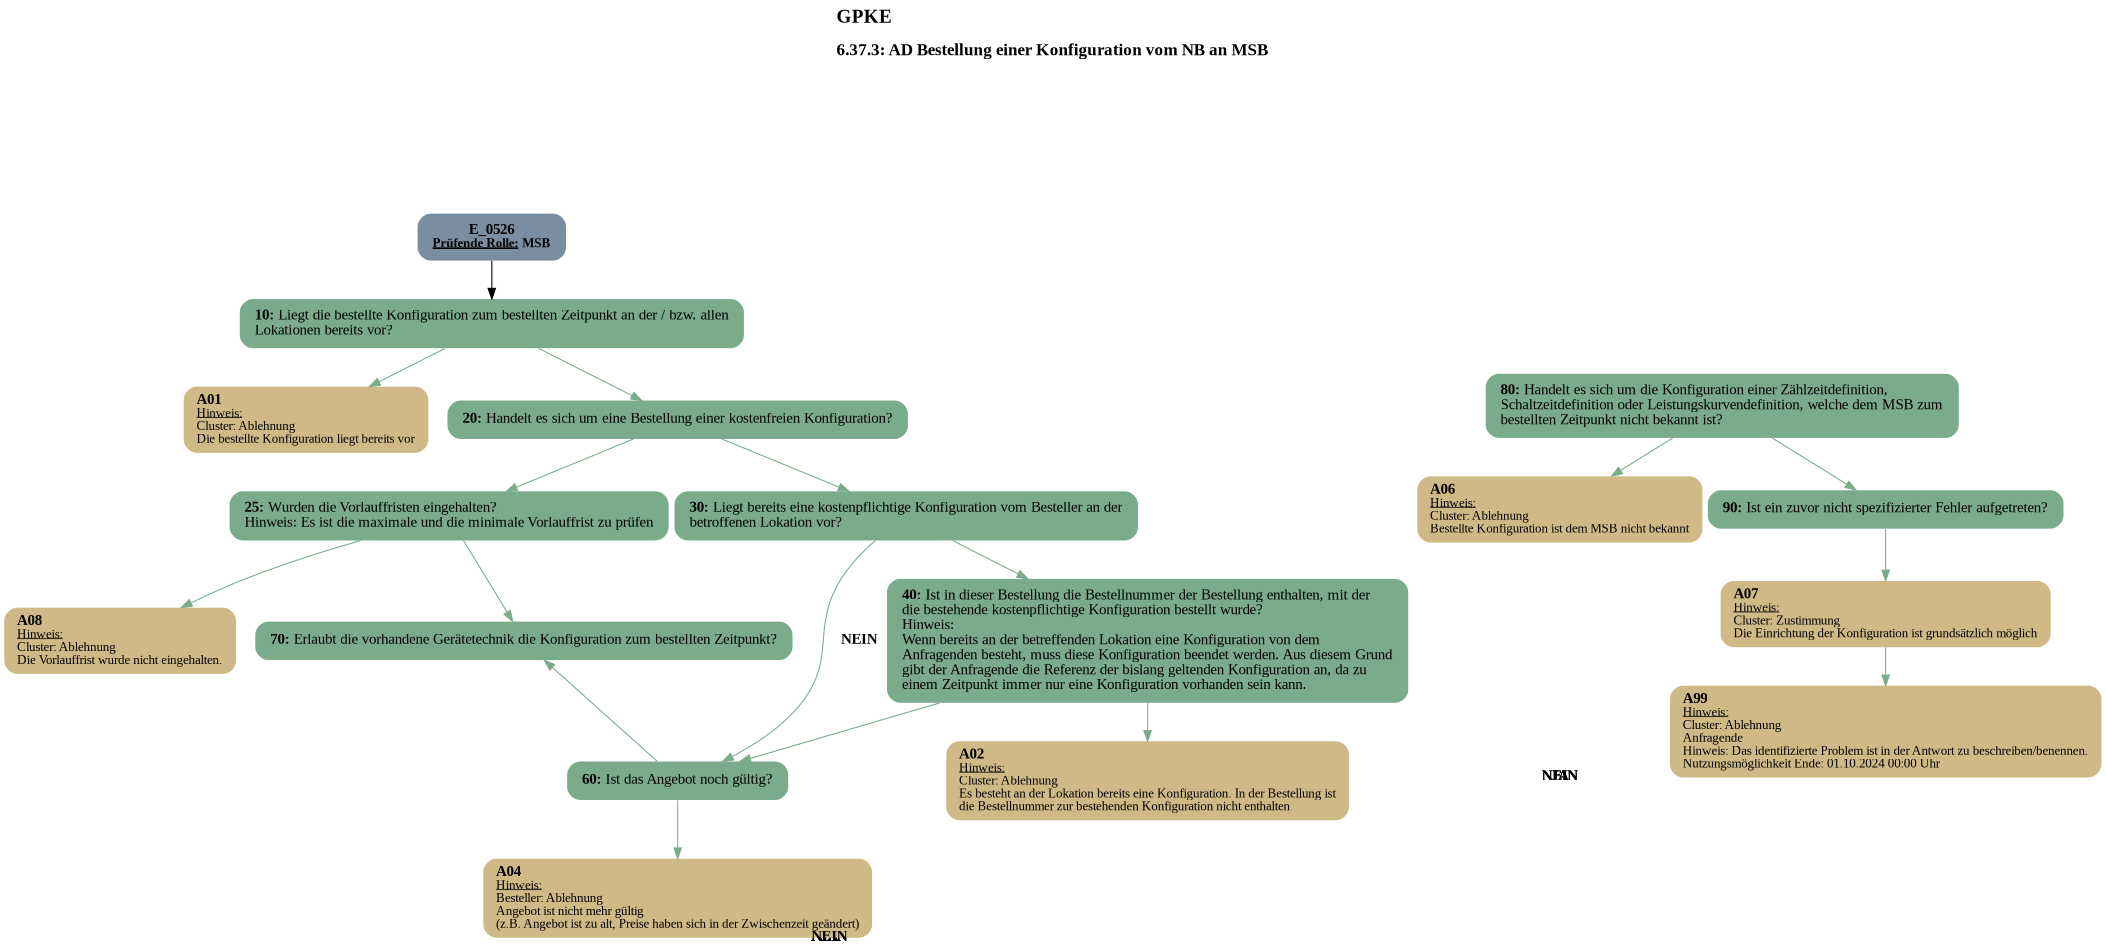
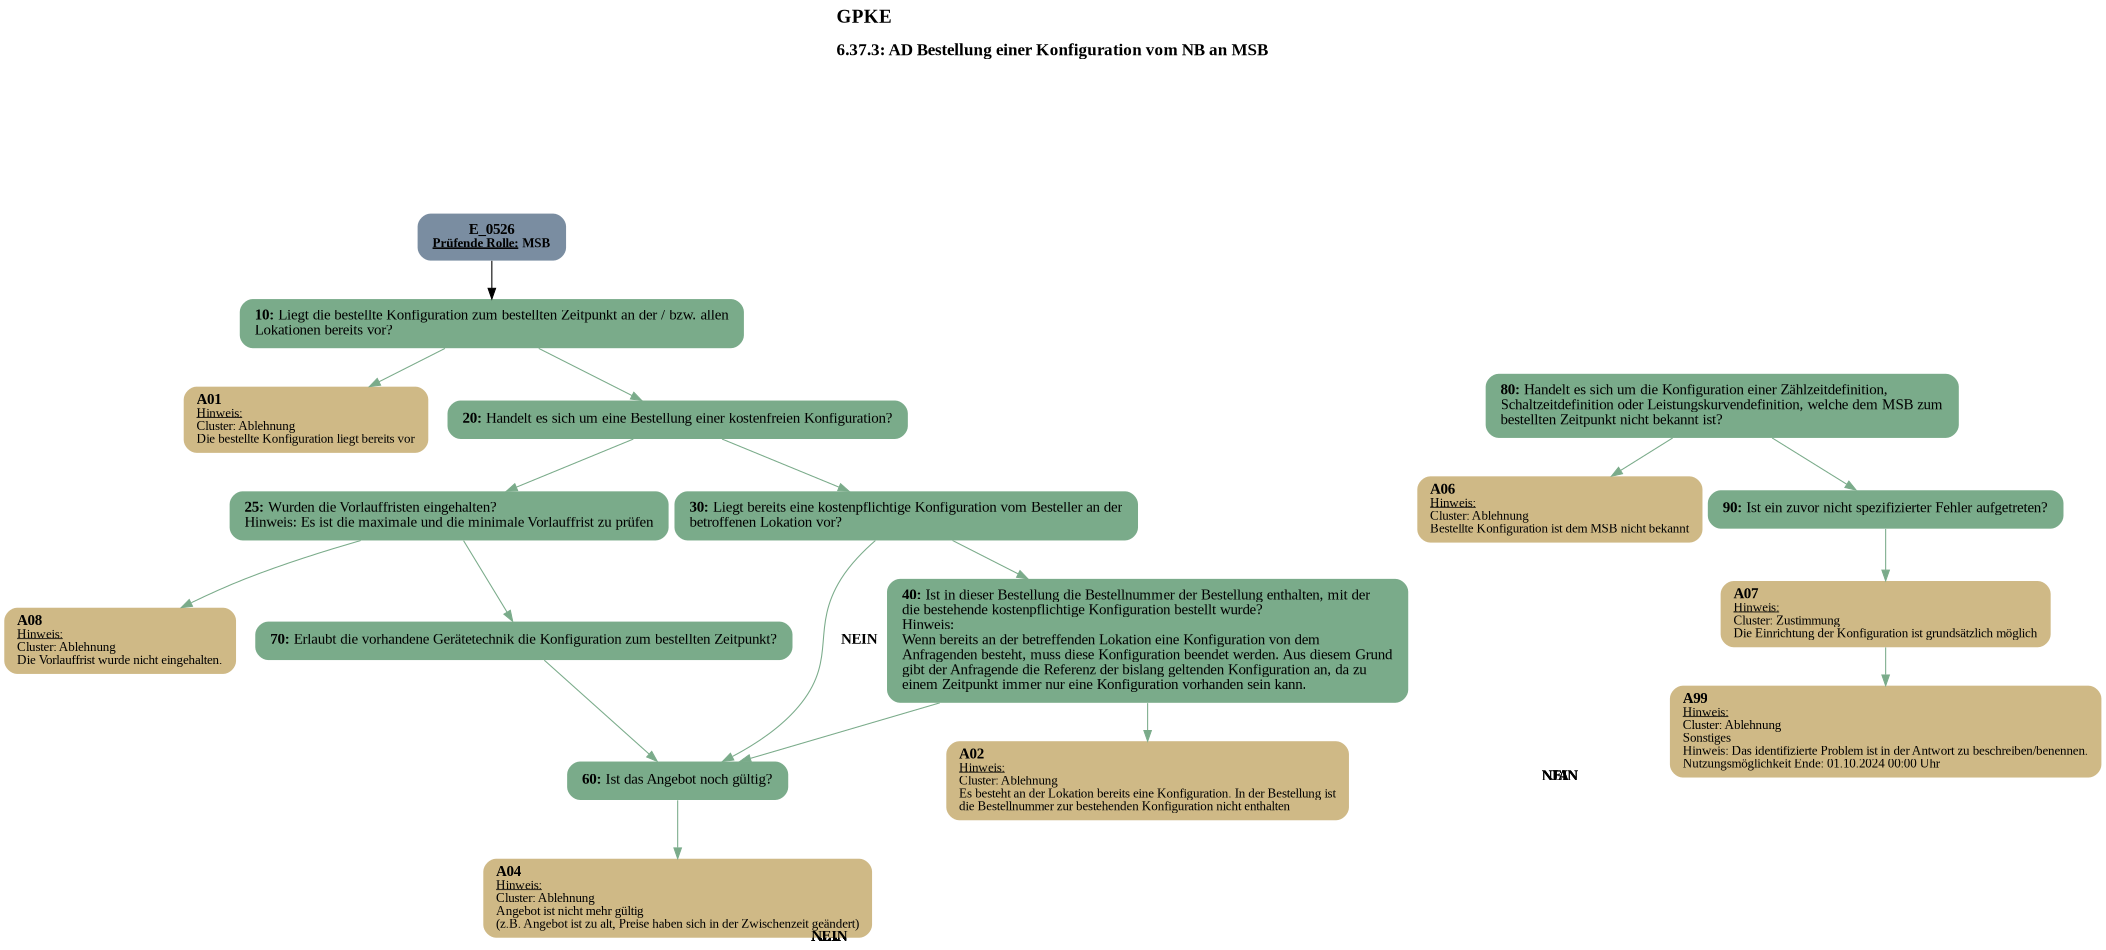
edge "60:" -> "70:": reversed
node "A99": text "Anfragende" -> "Sonstiges"
node "A04": text "Besteller: Ablehnung" -> "Cluster: Ablehnung"
